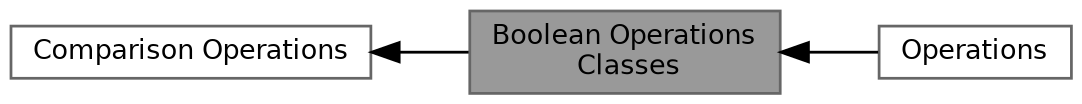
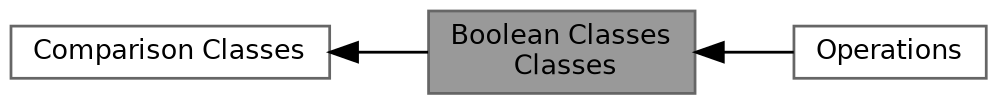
node "Comparison Operations": label "Comparison Operations" -> "Comparison Classes"
node "Boolean Operations Classes": label "Boolean Operations Classes" -> "Boolean Classes Classes"
